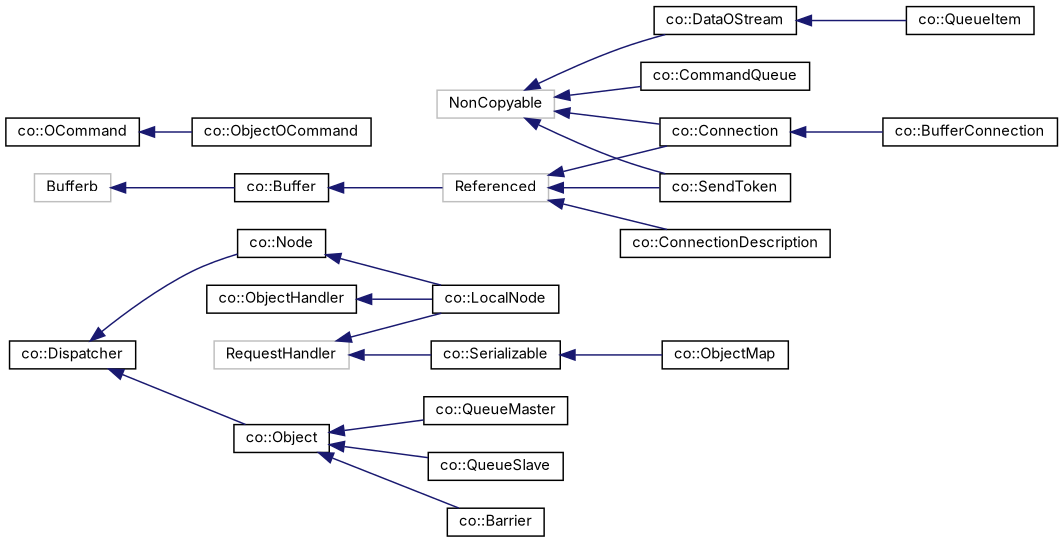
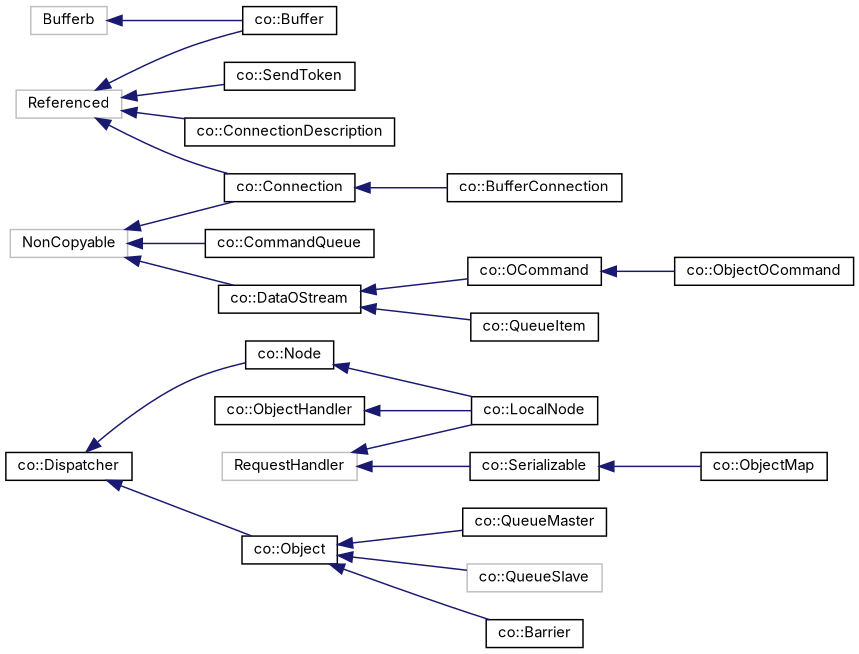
edge "co::SendToken" -> "NonCopyable": removed
edge "Referenced" -> "co::Buffer": reversed
edge "co::OCommand" -> "co::DataOStream": added
node "co::QueueSlave": color black -> grey75
